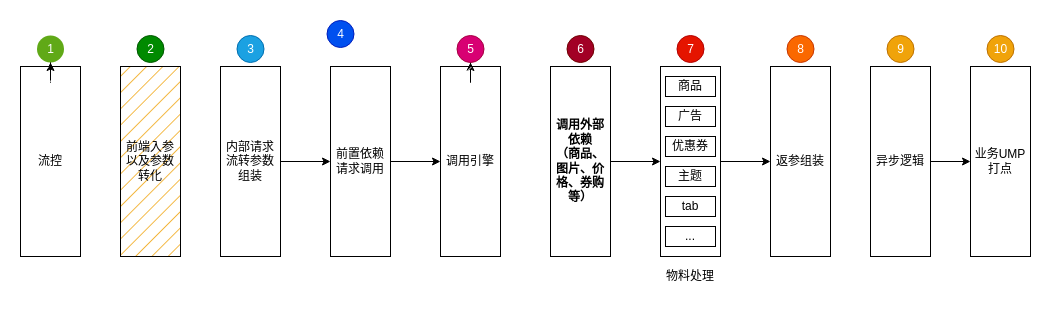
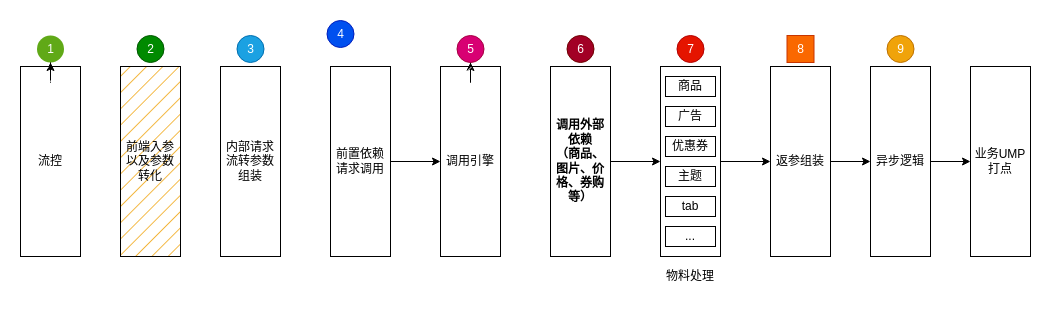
node "8": shape ellipse -> rectangle
node "10": removed
edge "内部请求流转参数 组装" -> "前置依赖请求调用": removed
edge "返参组装" -> "异步逻辑": added
